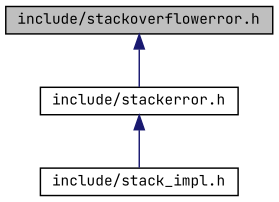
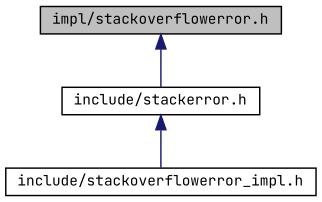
node "include/stackoverflowerror.h": label "include/stackoverflowerror.h" -> "impl/stackoverflowerror.h"
node "include/stack_impl.h": label "include/stack_impl.h" -> "include/stackoverflowerror_impl.h"
